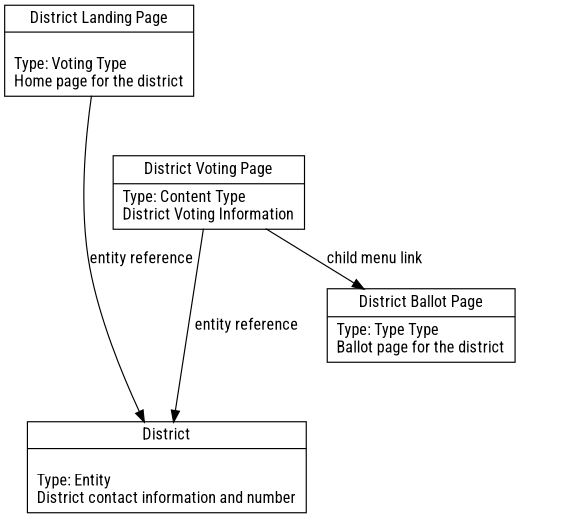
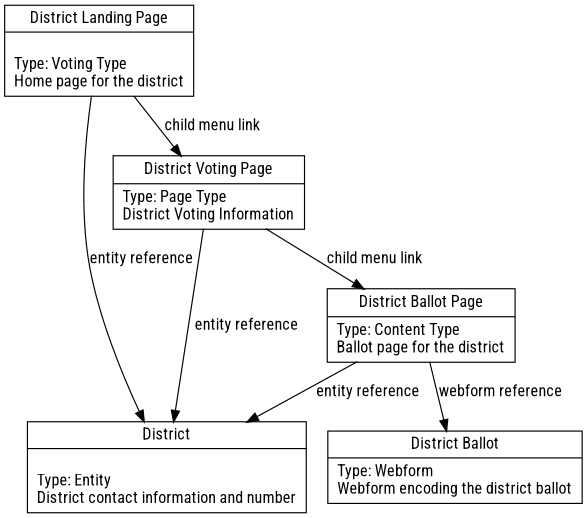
edge "District Landing Page" -> "District Voting Page": added, label "child menu link"
node "District Voting Page": text "Type: Content Type" -> "Type: Page Type"
node "District Ballot Page": text "Type: Type Type" -> "Type: Content Type"
edge "District Ballot Page" -> "District": added, label "entity reference"
node "District Ballot": added
